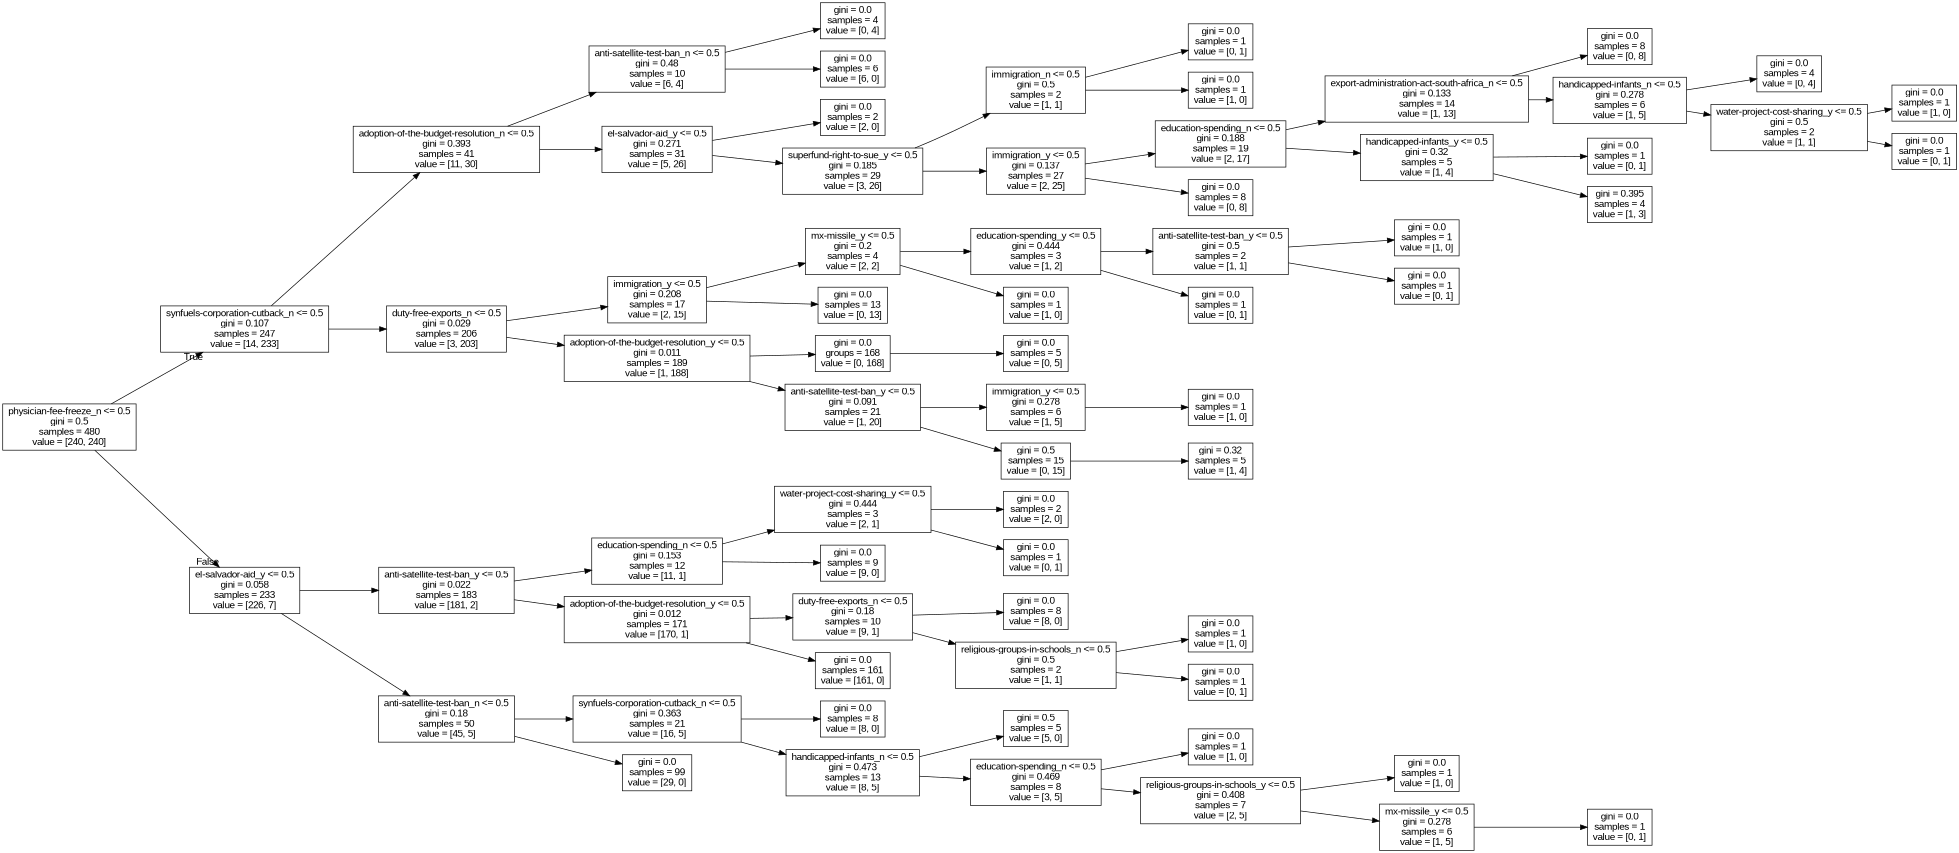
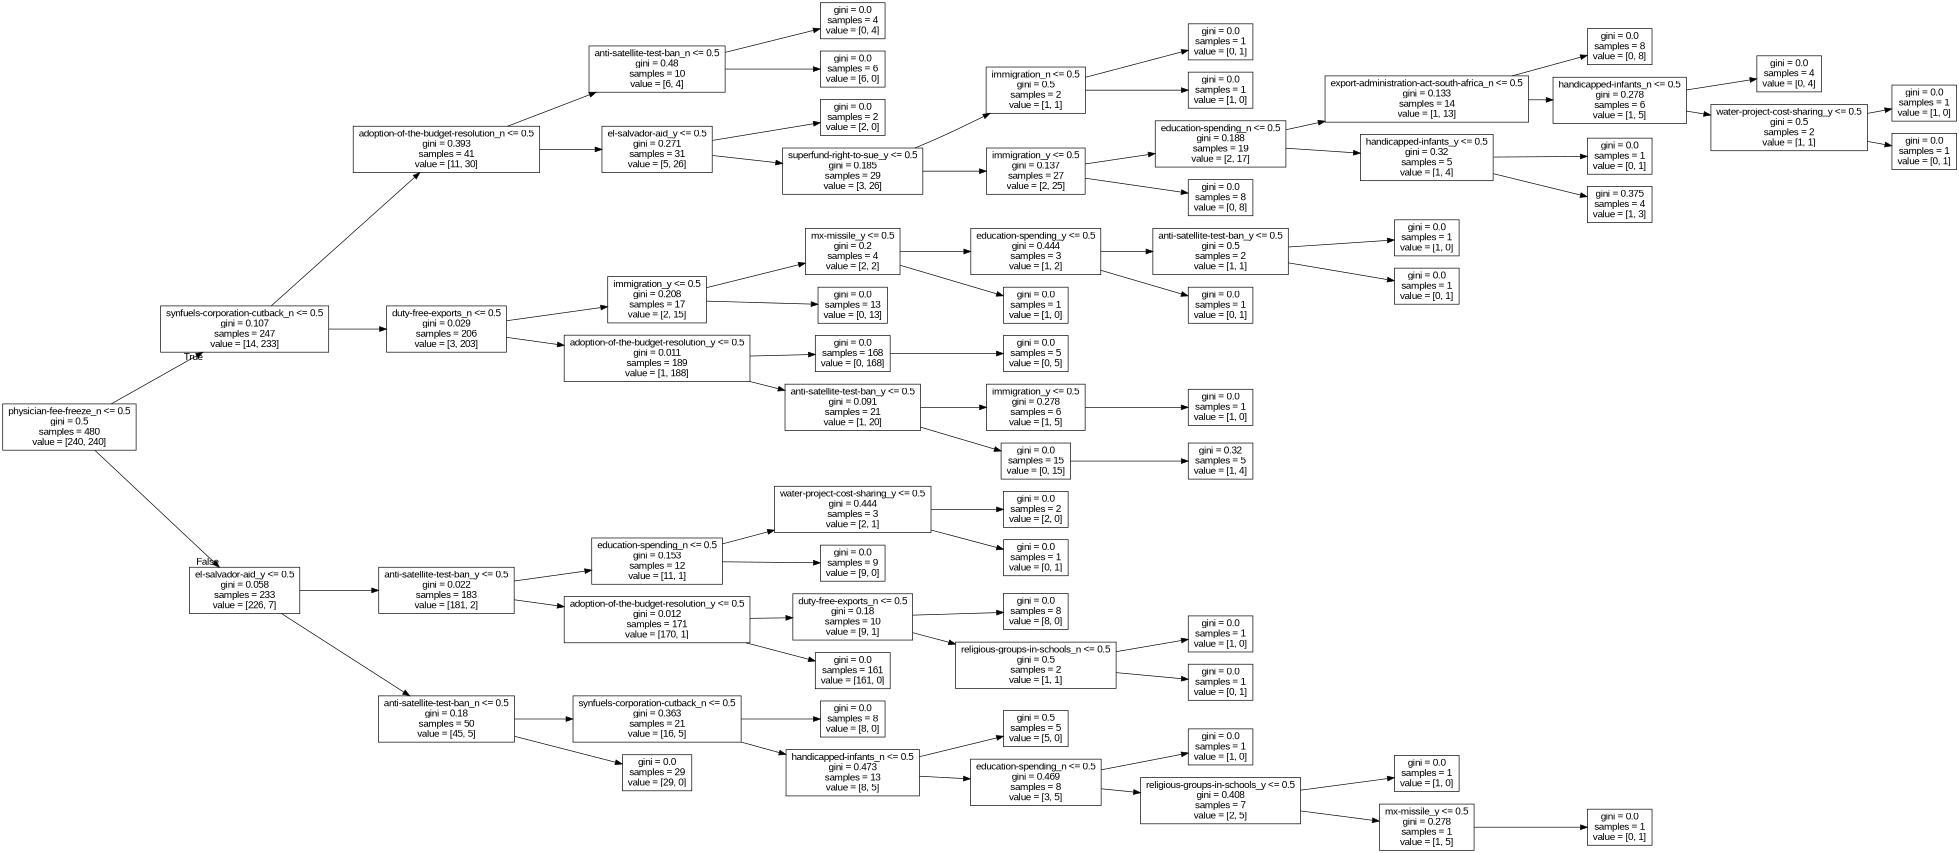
node "gini = 0.395 samples = 4 value = [1, 3]": label "gini = 0.395 samples = 4 value = [1, 3]" -> "gini = 0.375 samples = 4 value = [1, 3]"
node "gini = 0.0 groups = 168 value = [0, 168]": label "gini = 0.0 groups = 168 value = [0, 168]" -> "gini = 0.0 samples = 168 value = [0, 168]"
node "gini = 0.5 samples = 15 value = [0, 15]": label "gini = 0.5 samples = 15 value = [0, 15]" -> "gini = 0.0 samples = 15 value = [0, 15]"
node "gini = 0.0 samples = 99 value = [29, 0]": label "gini = 0.0 samples = 99 value = [29, 0]" -> "gini = 0.0 samples = 29 value = [29, 0]"
node "mx-missile_y <= 0.5 gini = 0.278 samples = 6 value = [1, 5]": label "mx-missile_y <= 0.5 gini = 0.278 samples = 6 value = [1, 5]" -> "mx-missile_y <= 0.5 gini = 0.278 samples = 1 value = [1, 5]"
